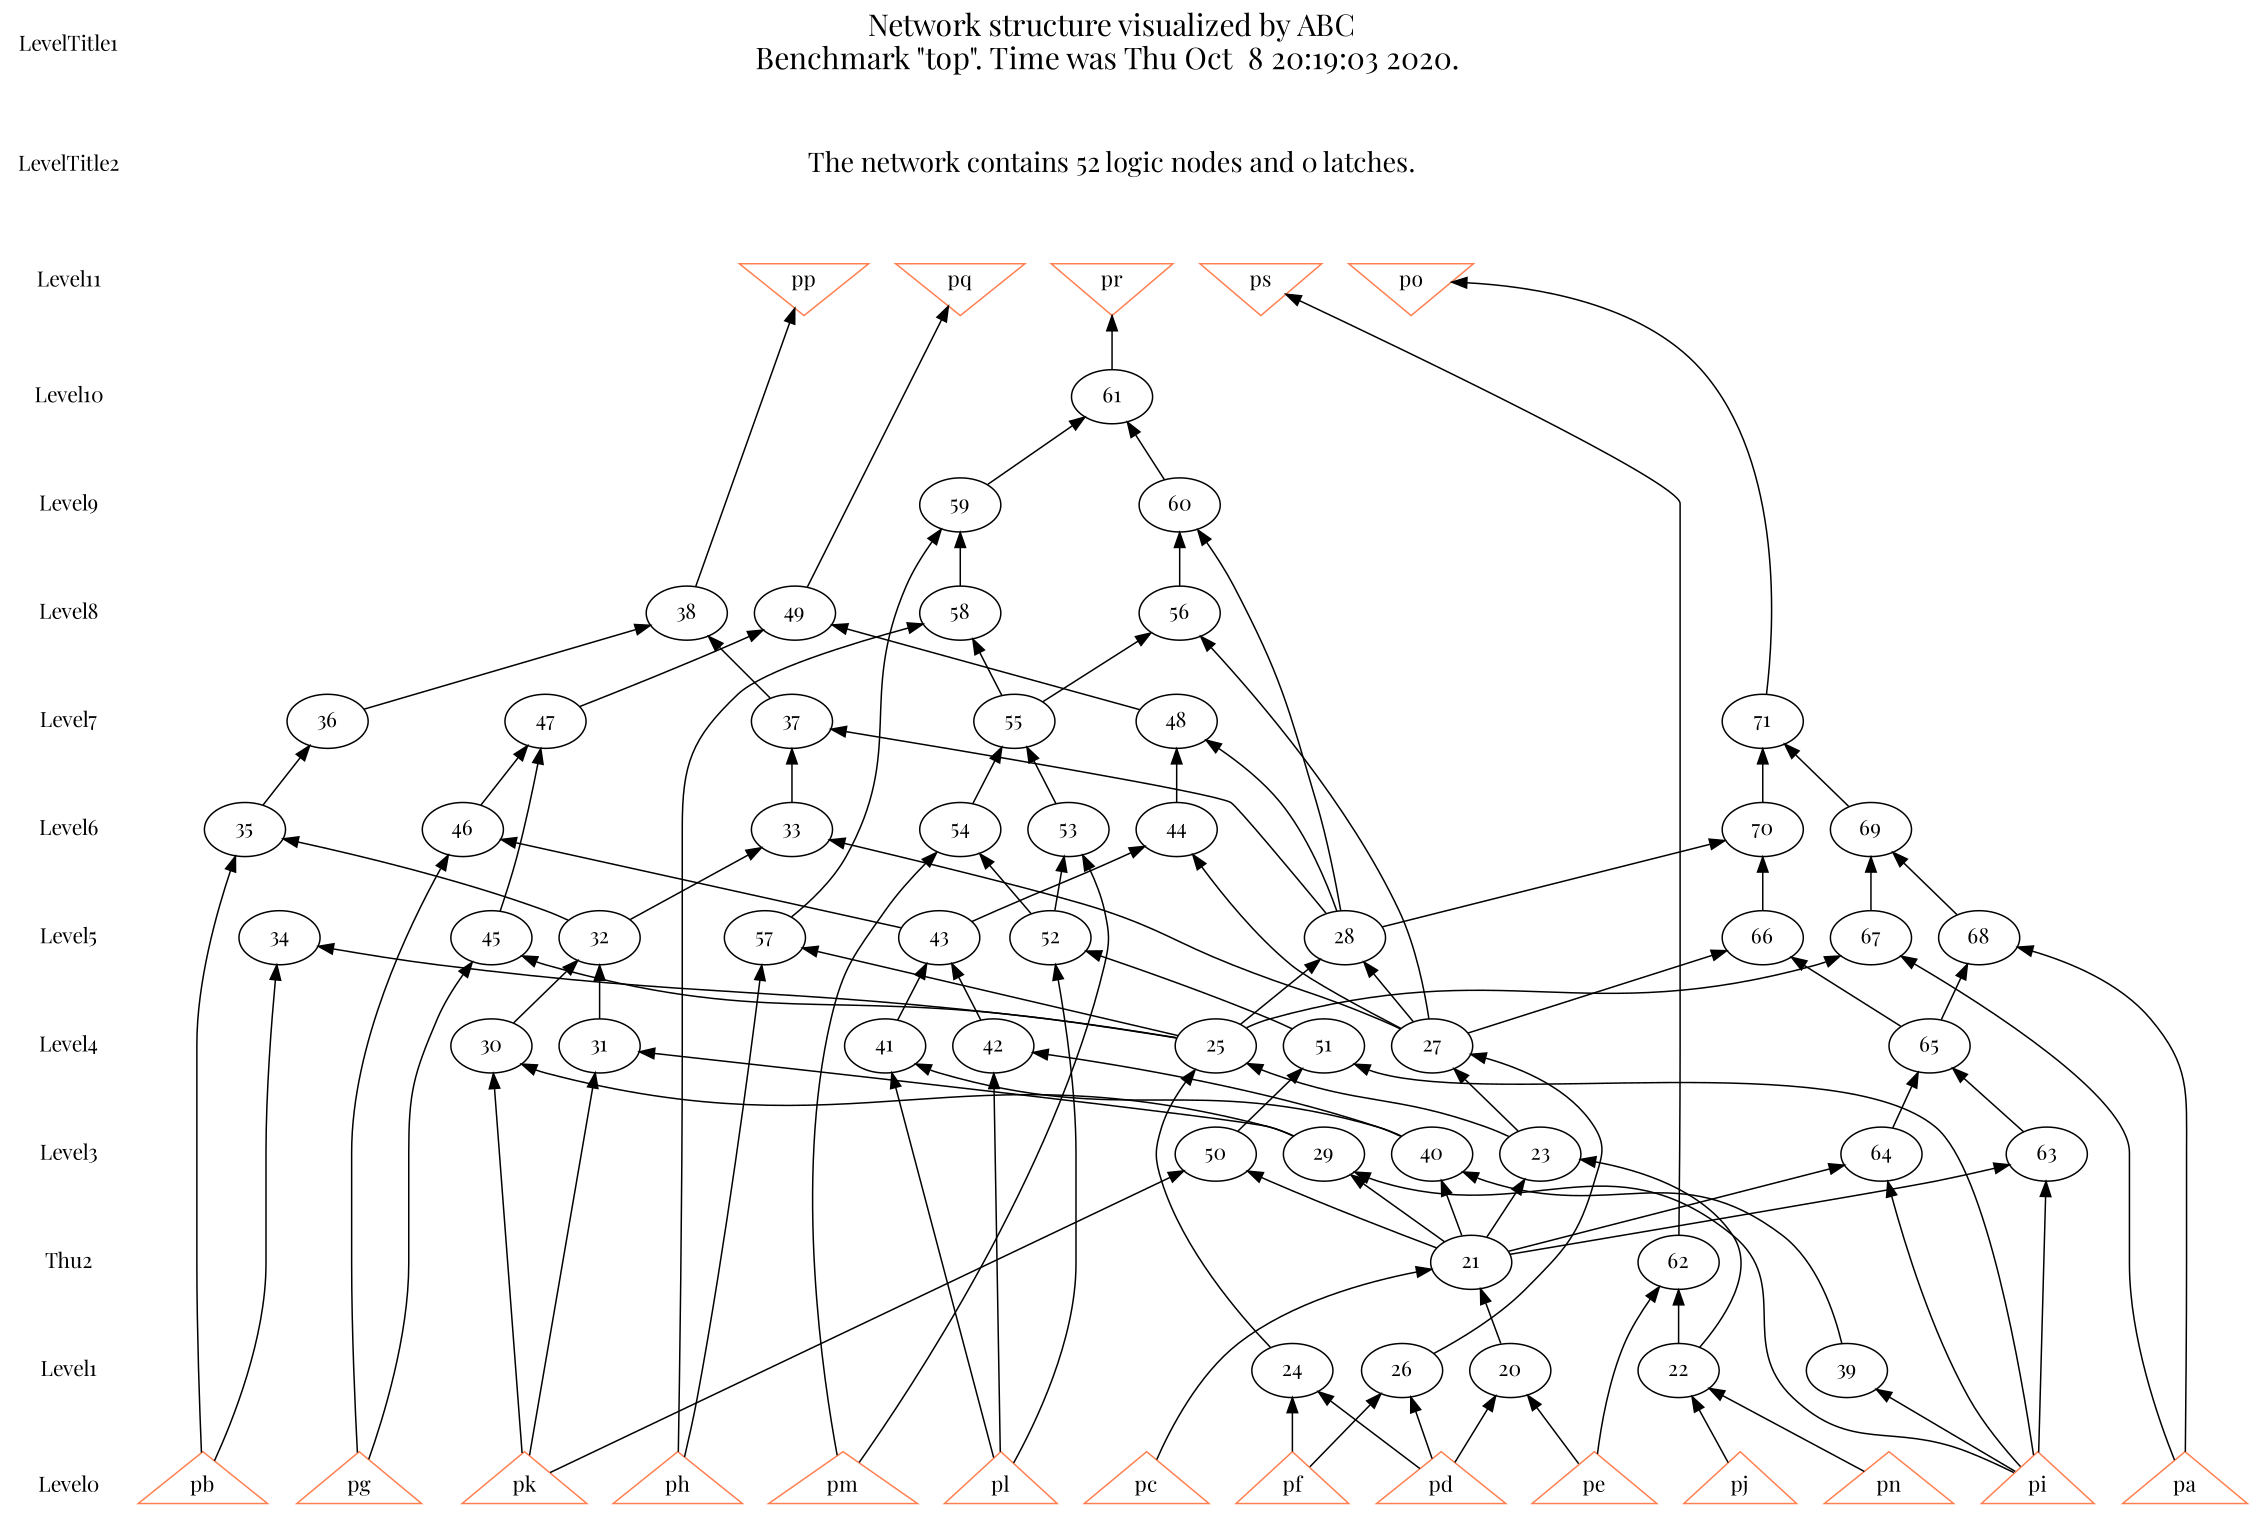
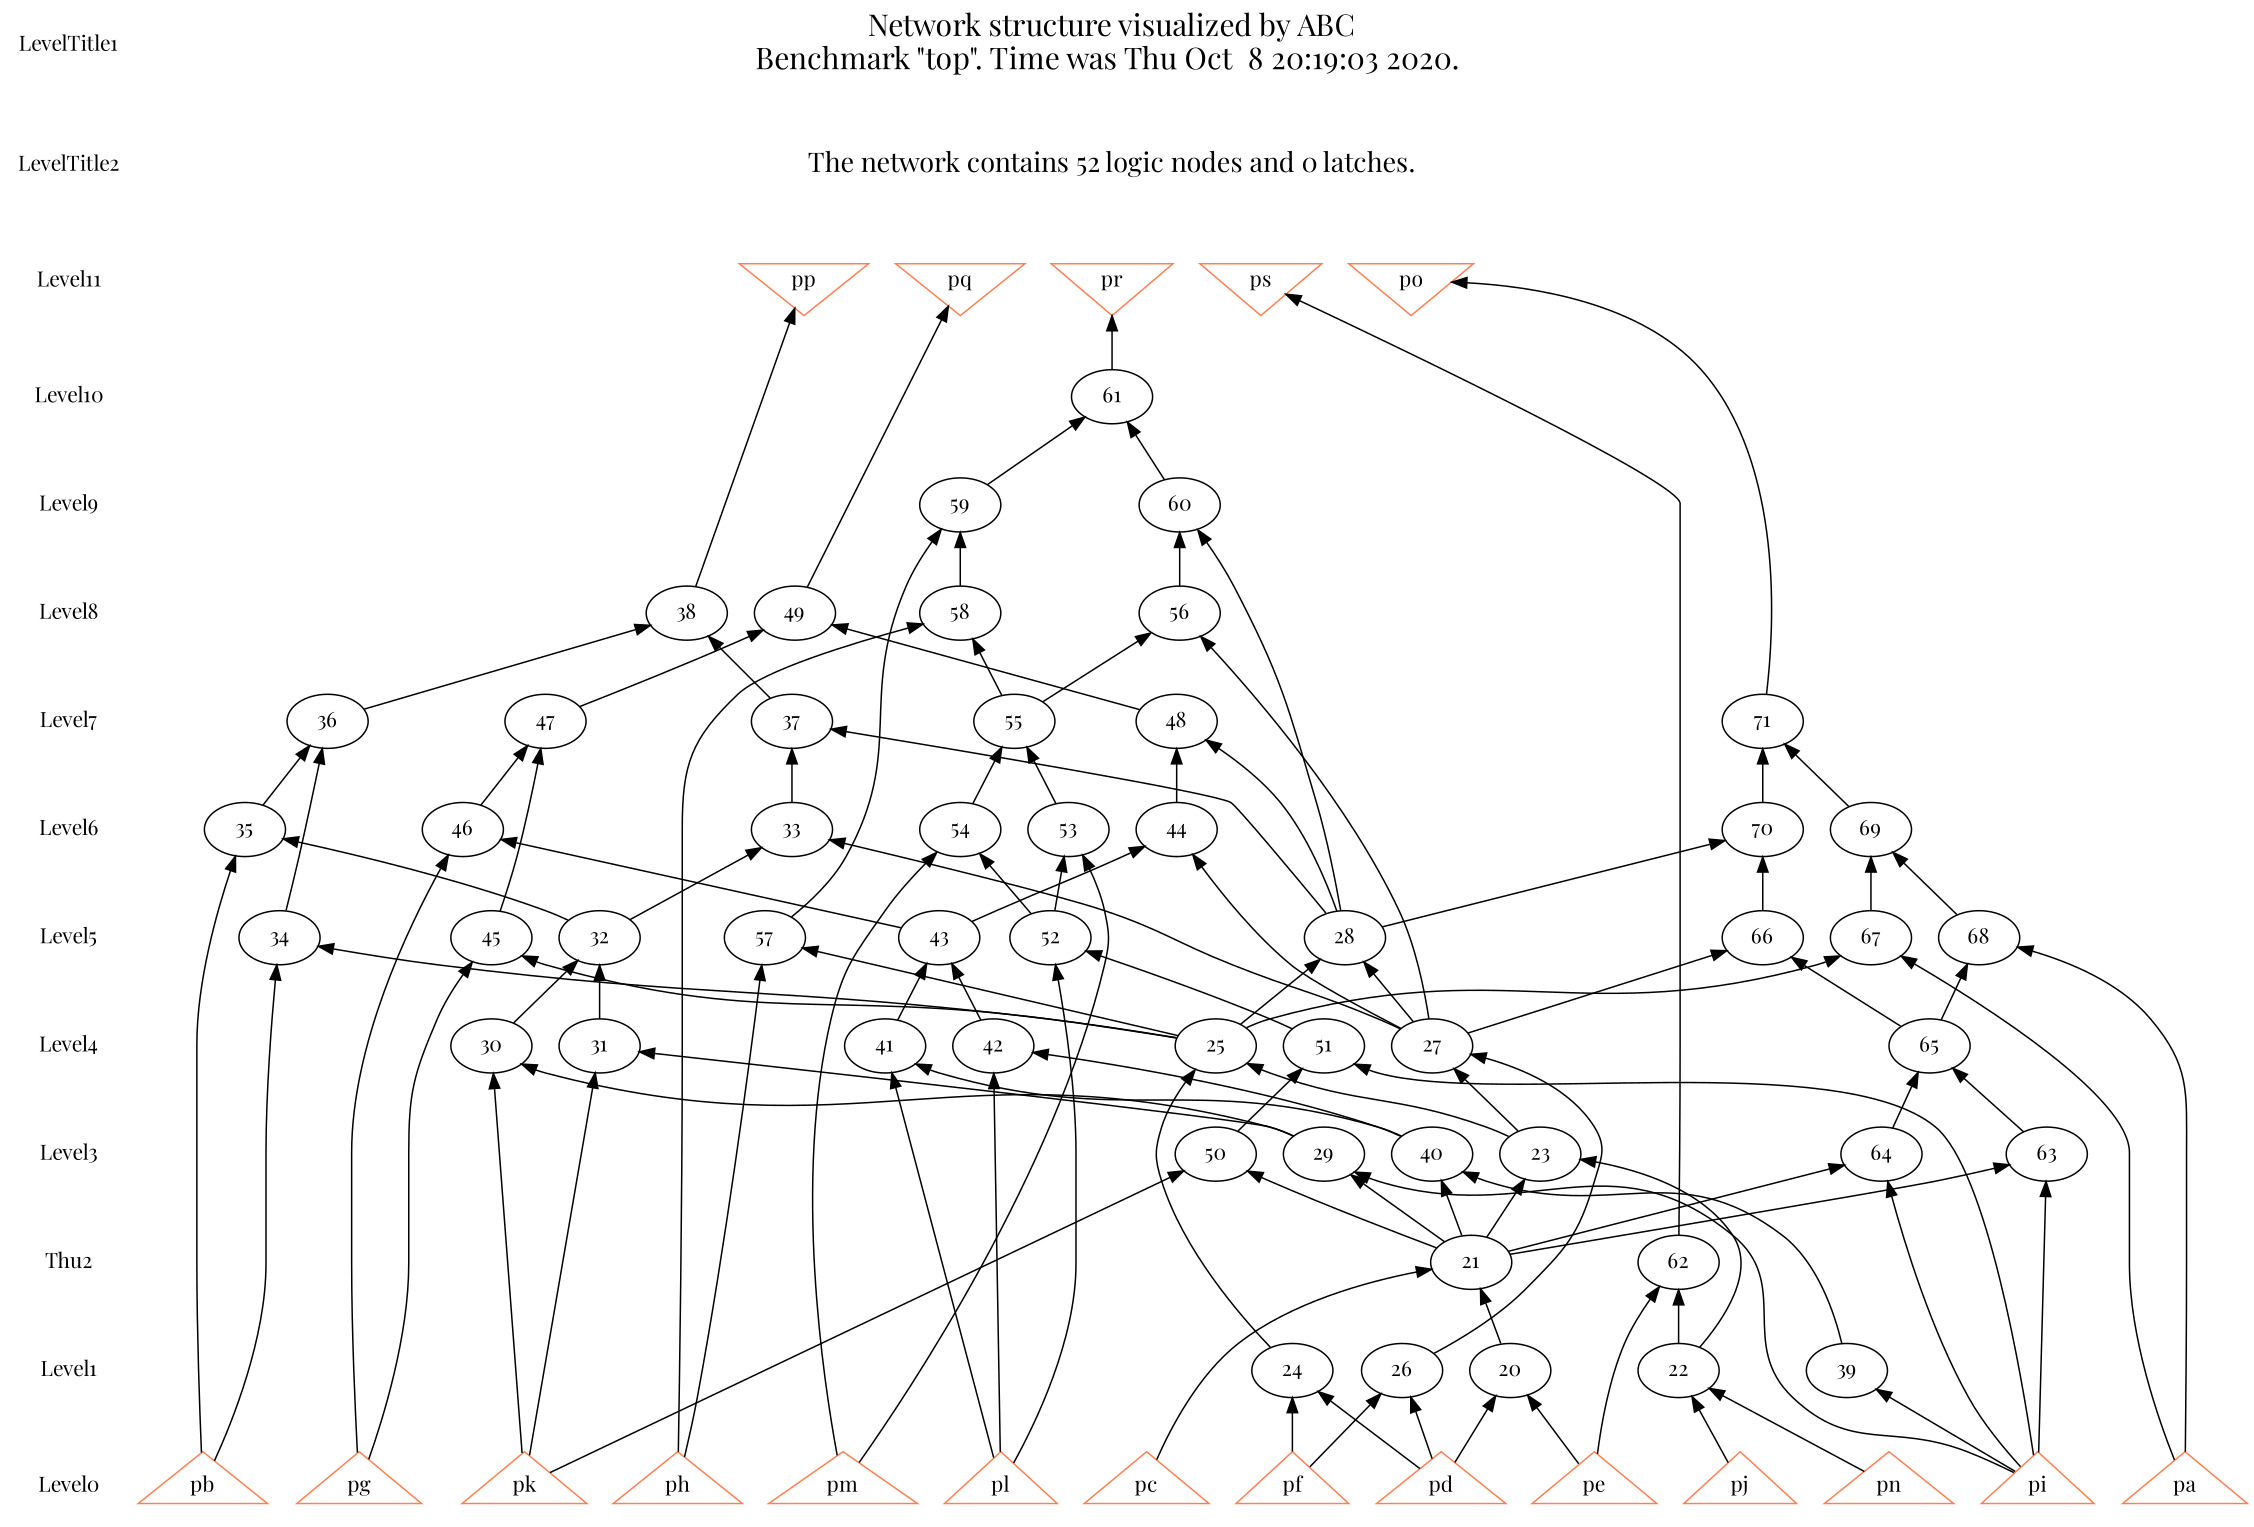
edge "34" -> "36": added
